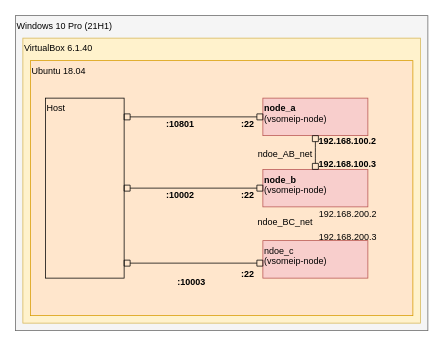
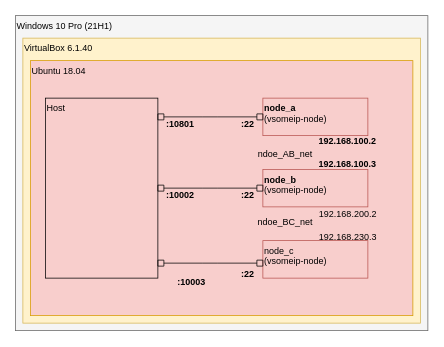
edge "node_a (vsomeip-node)" -- "node_b (vsomeip-node)": removed
node "Host": size 79x180 -> 113x180
node "Ubuntu 18.04": fillcolor #ffe6cc -> #f8cecc
node "192.168.200.3": label "192.168.200.3" -> "192.168.230.3"
node "ndoe_c (vsomeip-node)": label "ndoe_c (vsomeip-node)" -> "node_c (vsomeip-node)"
